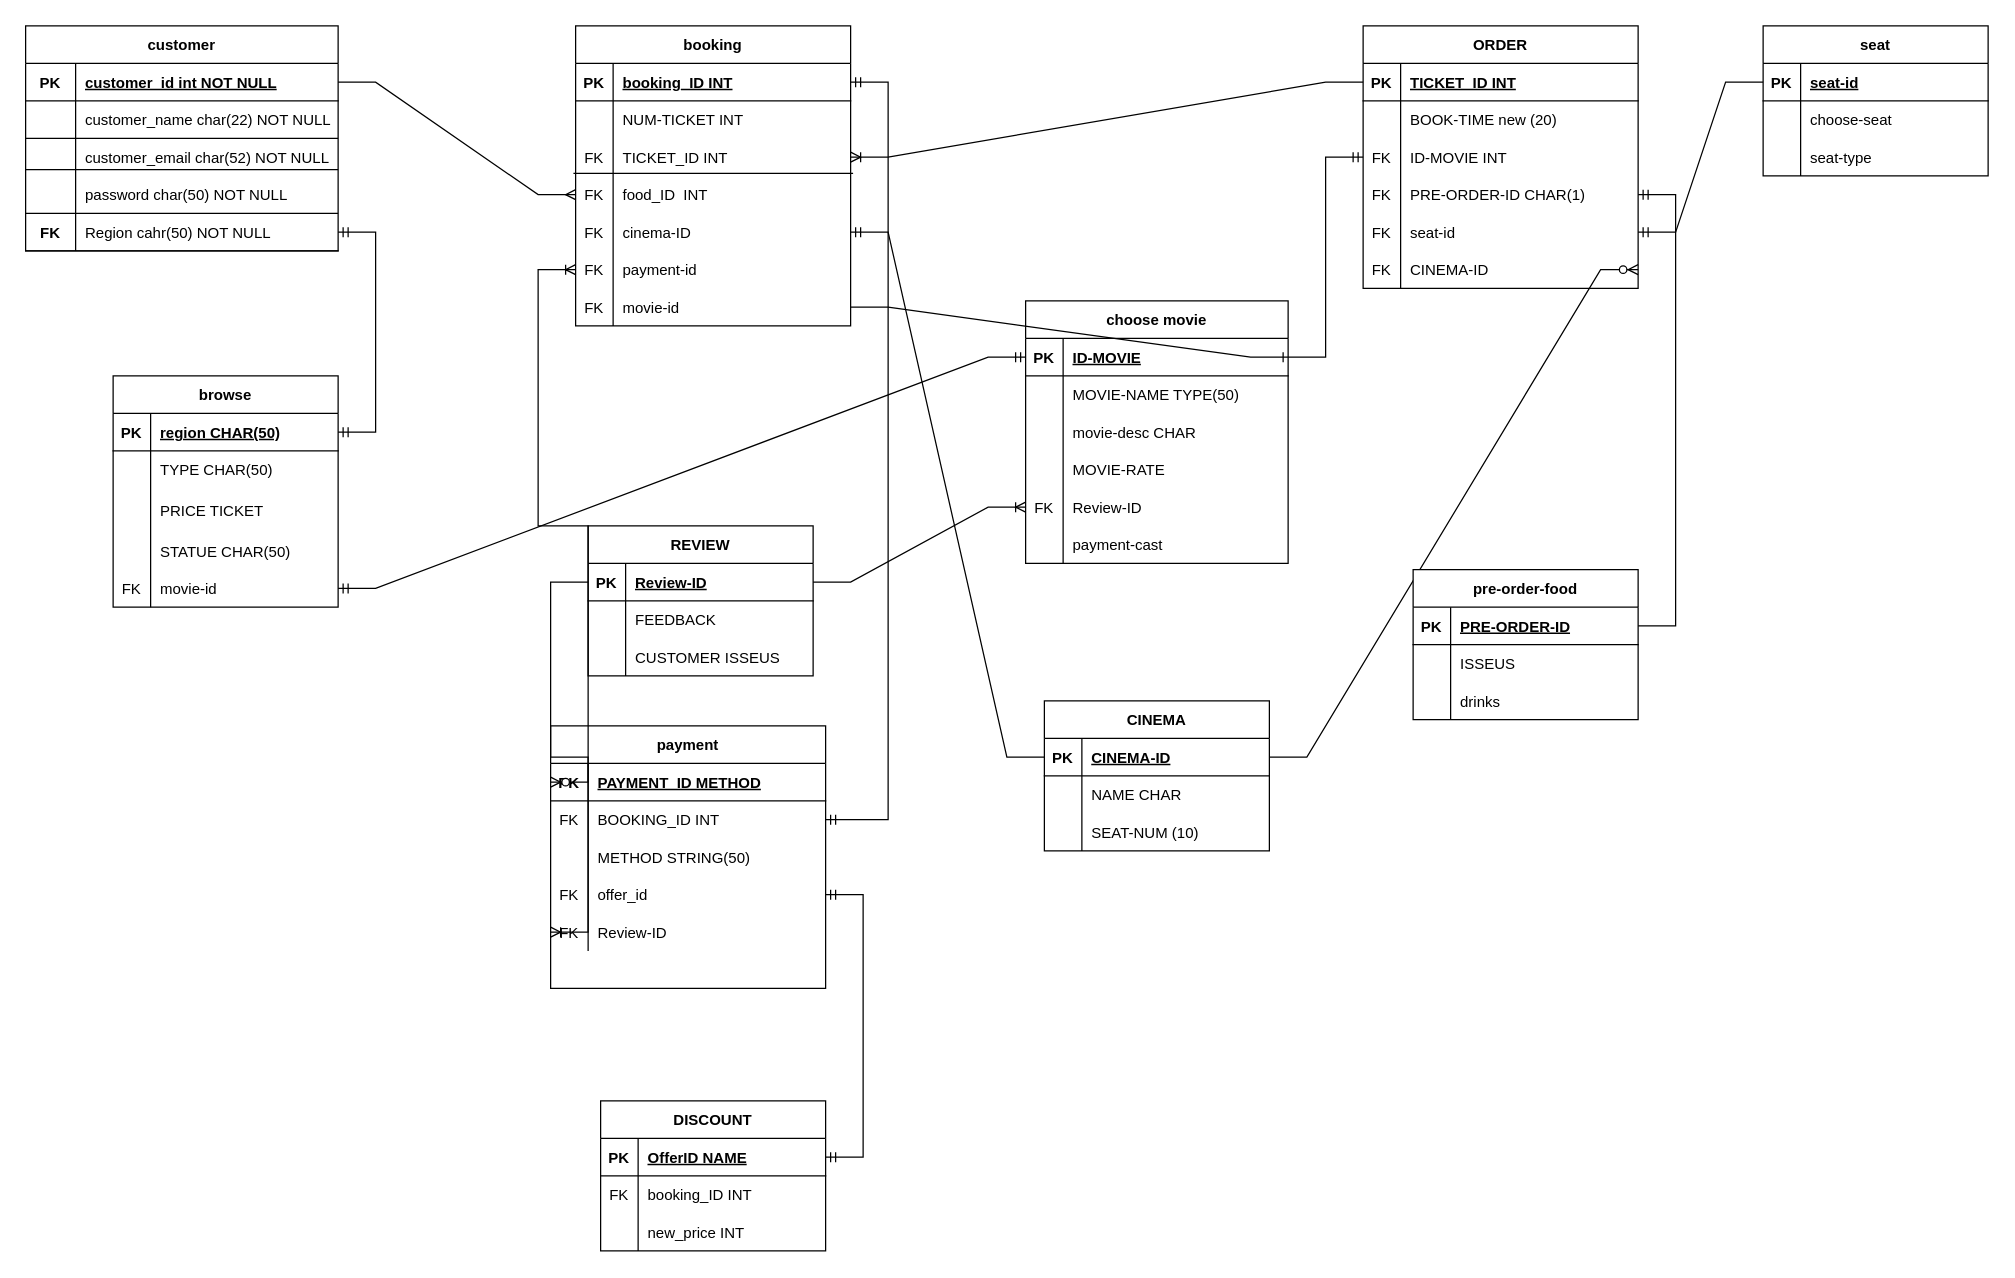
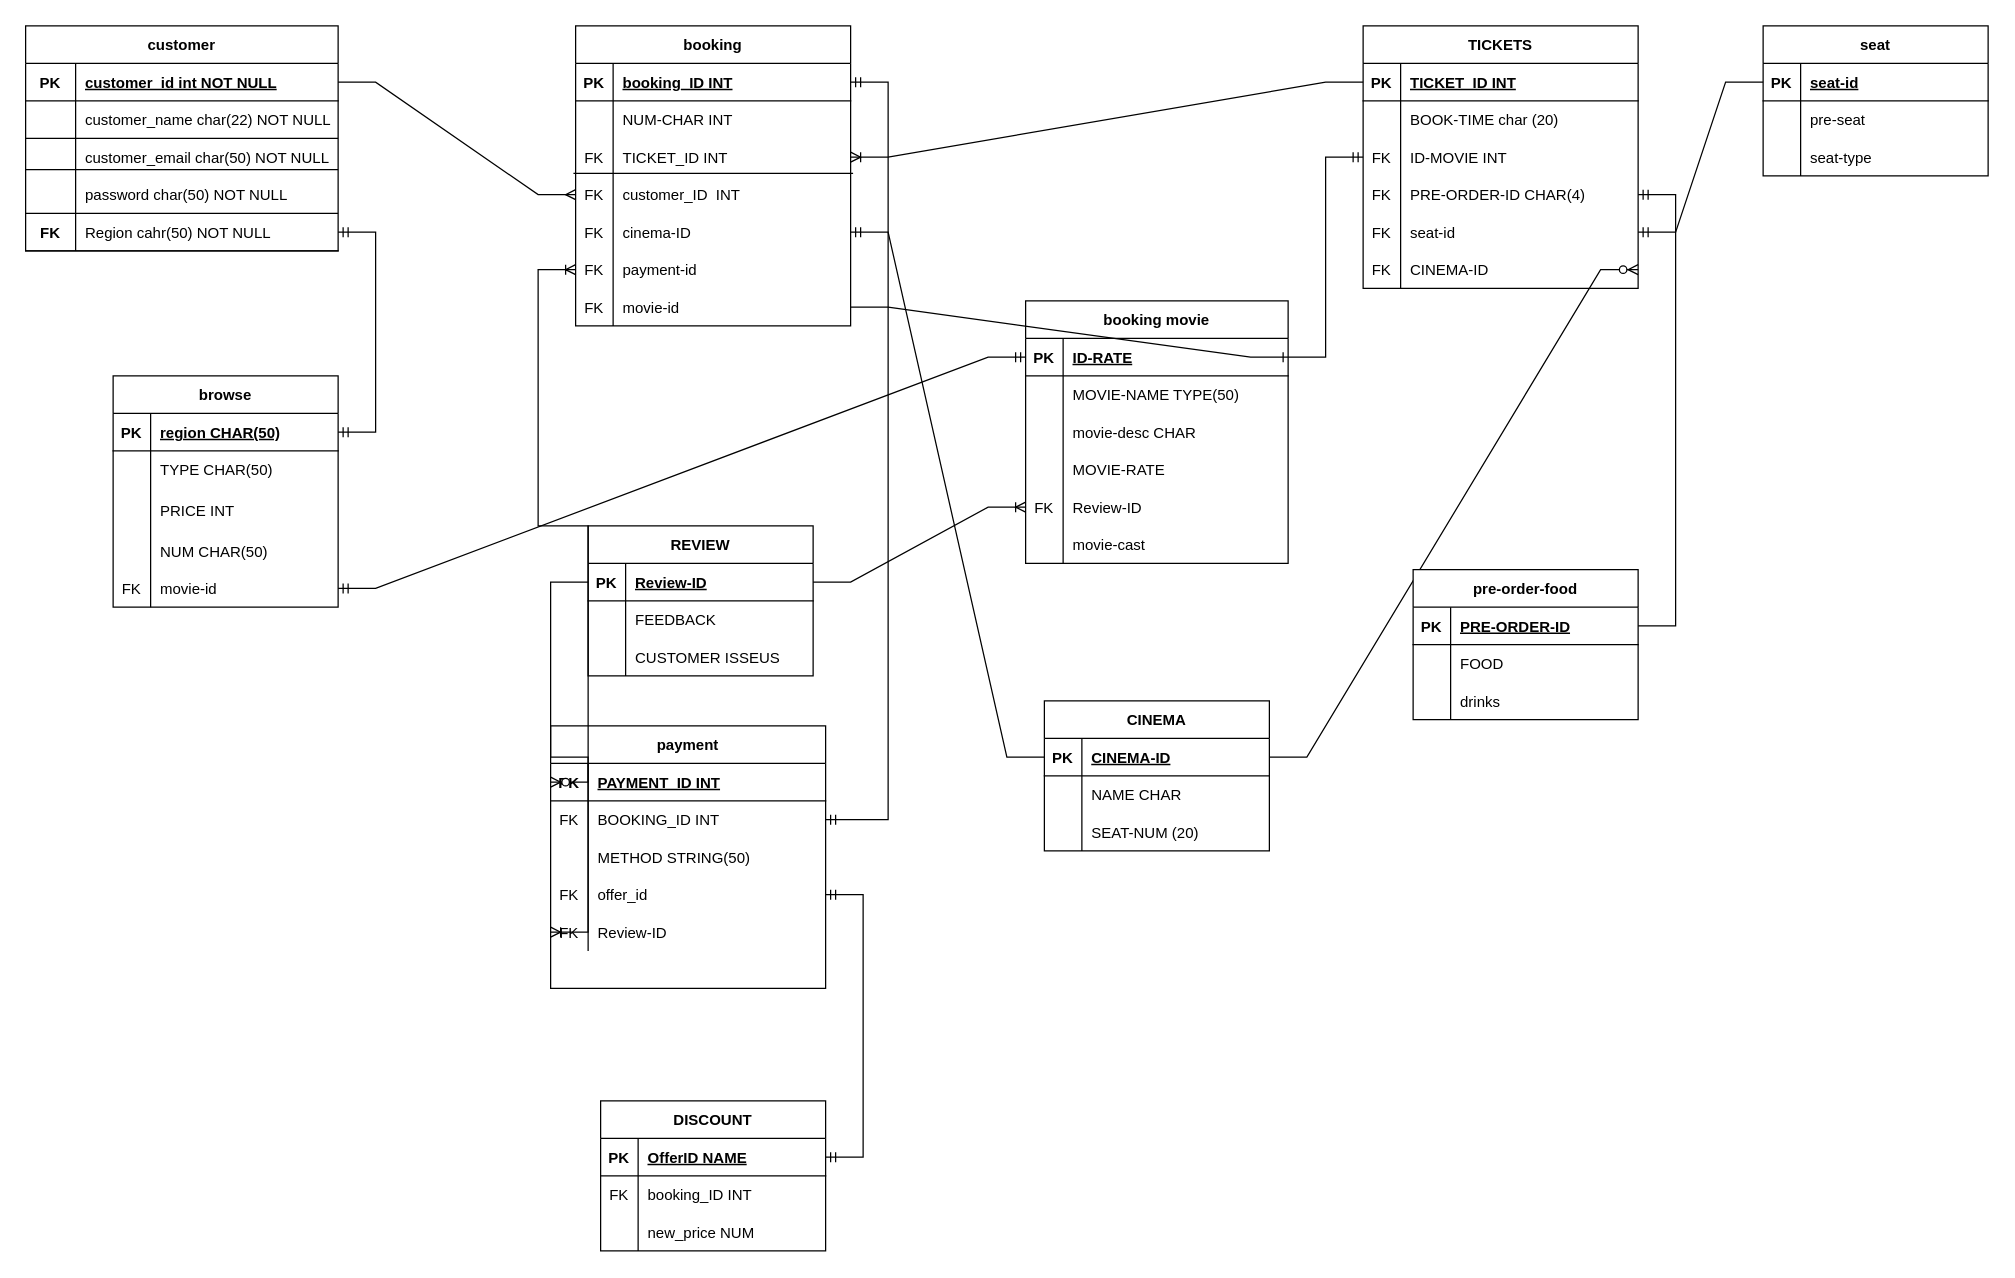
node "ORDER": label "ORDER" -> "TICKETS"
node "NUM-TICKET INT": label "NUM-TICKET INT" -> "NUM-CHAR INT"
node "BOOK-TIME new (20)": label "BOOK-TIME new (20)" -> "BOOK-TIME char (20)"
node "choose-seat": label "choose-seat" -> "pre-seat"
node "customer_email char(52) NOT NULL": label "customer_email char(52) NOT NULL" -> "customer_email char(50) NOT NULL"
node "food_ID INT": label "food_ID INT" -> "customer_ID INT"
node "PRE-ORDER-ID CHAR(1)": label "PRE-ORDER-ID CHAR(1)" -> "PRE-ORDER-ID CHAR(4)"
node "choose movie": label "choose movie" -> "booking movie"
node "ID-MOVIE": label "ID-MOVIE" -> "ID-RATE"
node "PRICE TICKET": label "PRICE TICKET" -> "PRICE INT"
node "payment-cast": label "payment-cast" -> "movie-cast"
node "STATUE CHAR(50)": label "STATUE CHAR(50)" -> "NUM CHAR(50)"
node "ISSEUS": label "ISSEUS" -> "FOOD"
node "PAYMENT_ID METHOD": label "PAYMENT_ID METHOD" -> "PAYMENT_ID INT"
node "SEAT-NUM (10)": label "SEAT-NUM (10)" -> "SEAT-NUM (20)"
node "new_price INT": label "new_price INT" -> "new_price NUM"
